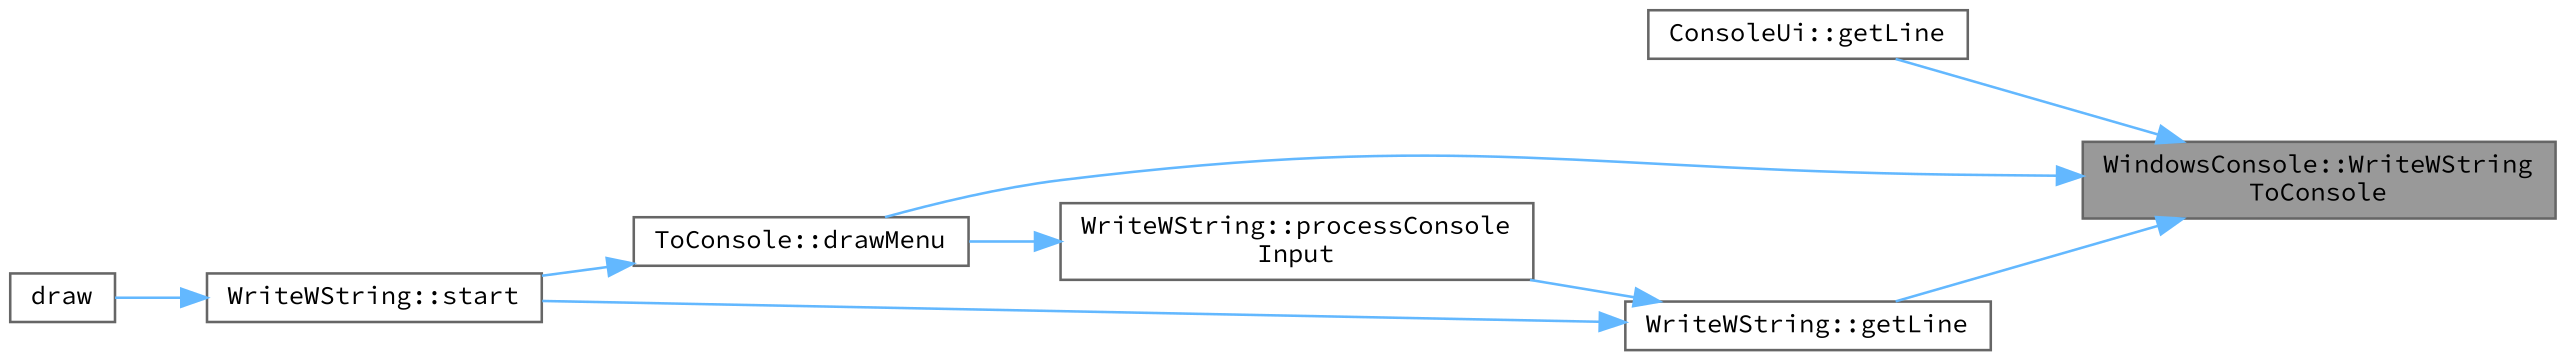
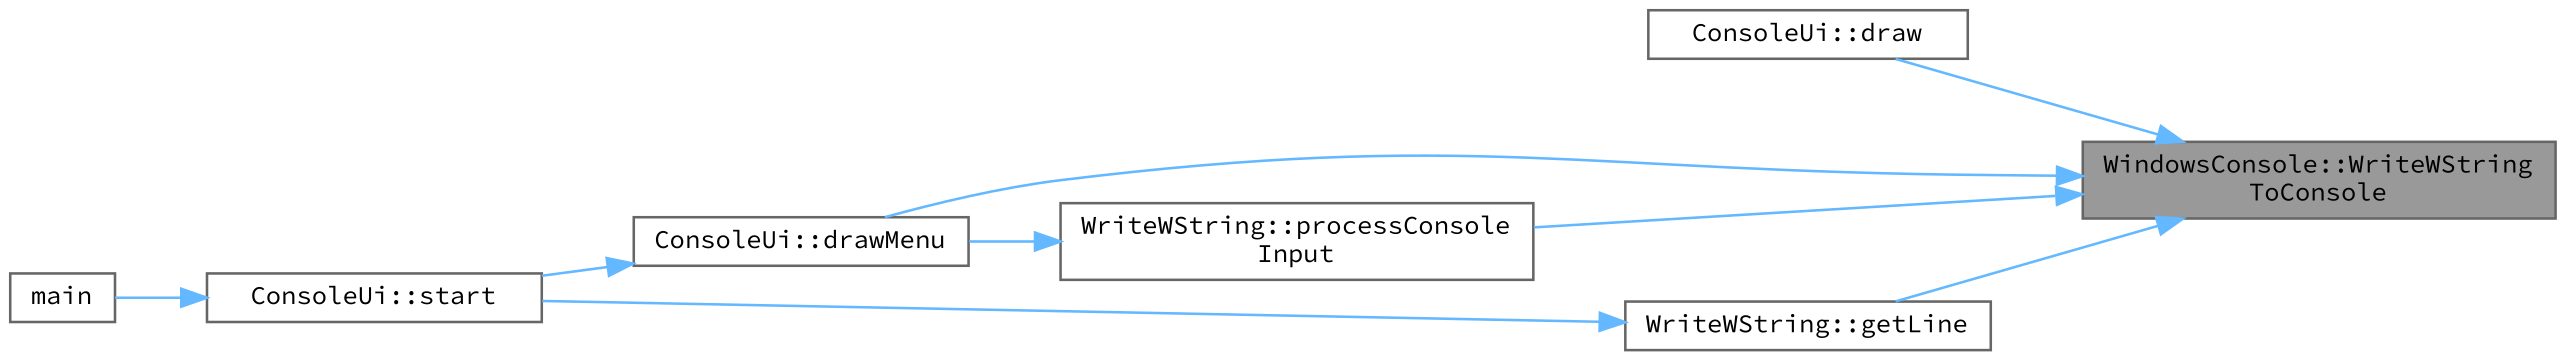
node "ConsoleUi::getLine": label "ConsoleUi::getLine" -> "ConsoleUi::draw"
node "ToConsole::drawMenu": label "ToConsole::drawMenu" -> "ConsoleUi::drawMenu"
edge "WriteWString::processConsole Input" -> "WriteWString::getLine": now "WriteWString::processConsole Input" -> "WindowsConsole::WriteWString ToConsole"
node "draw": label "draw" -> "main"
node "WriteWString::start": label "WriteWString::start" -> "ConsoleUi::start"
